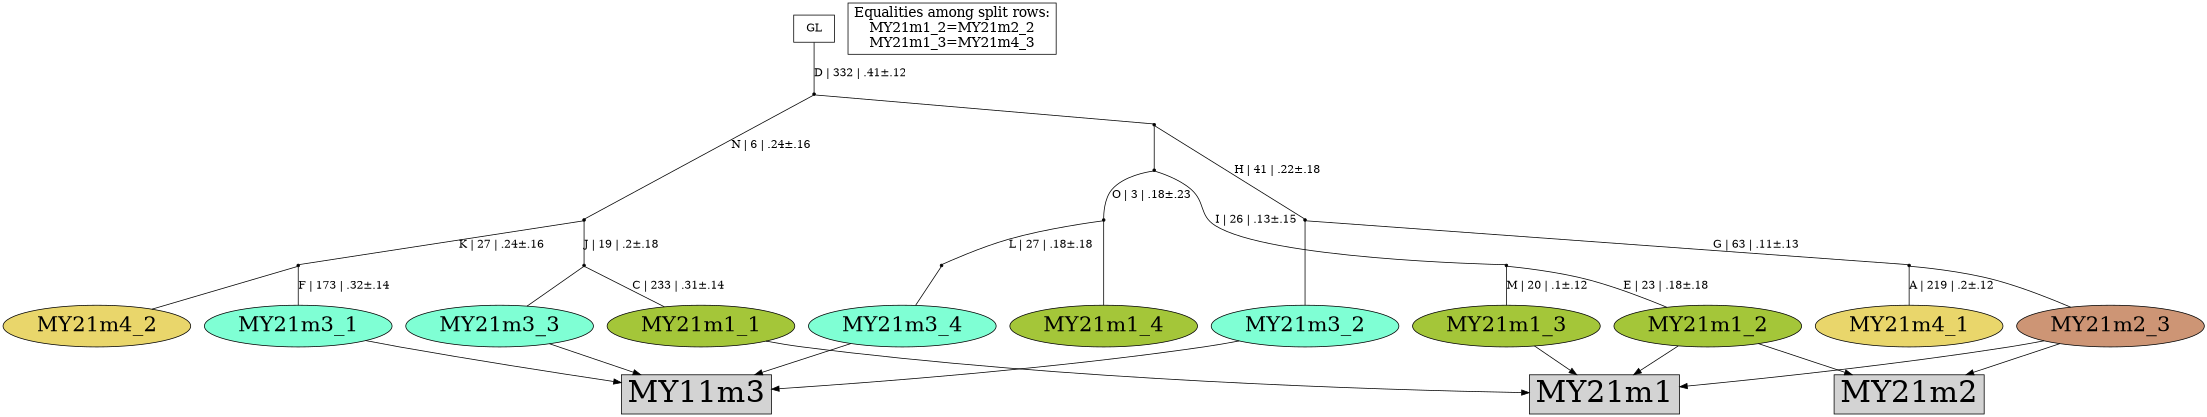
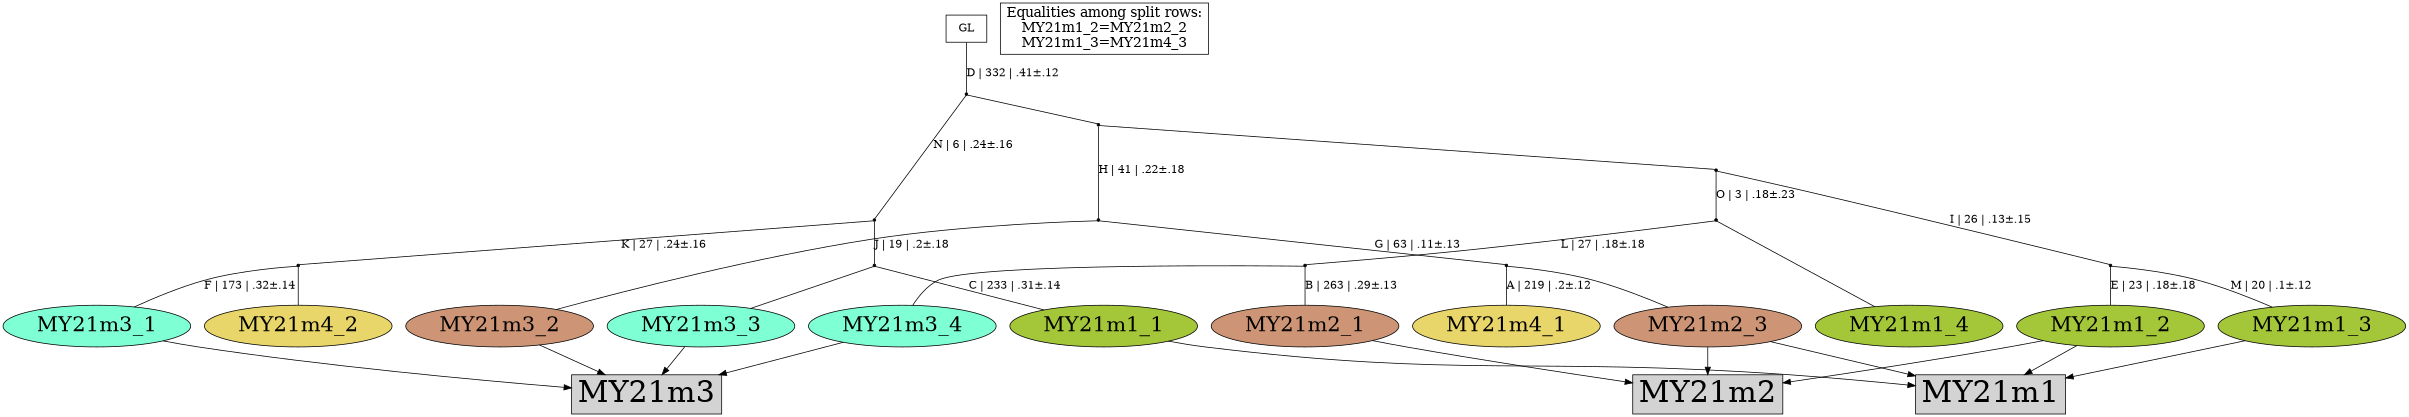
node "MY21m2_1": added
node "MY21m3_2": fillcolor #7fffd4 -> #cd9575
node "MY11m3": label "MY11m3" -> "MY21m3"
